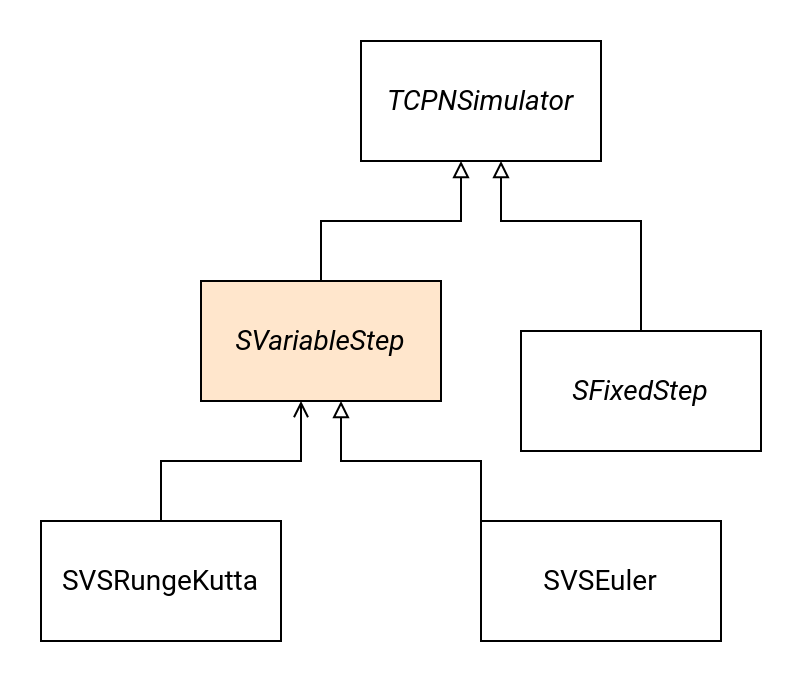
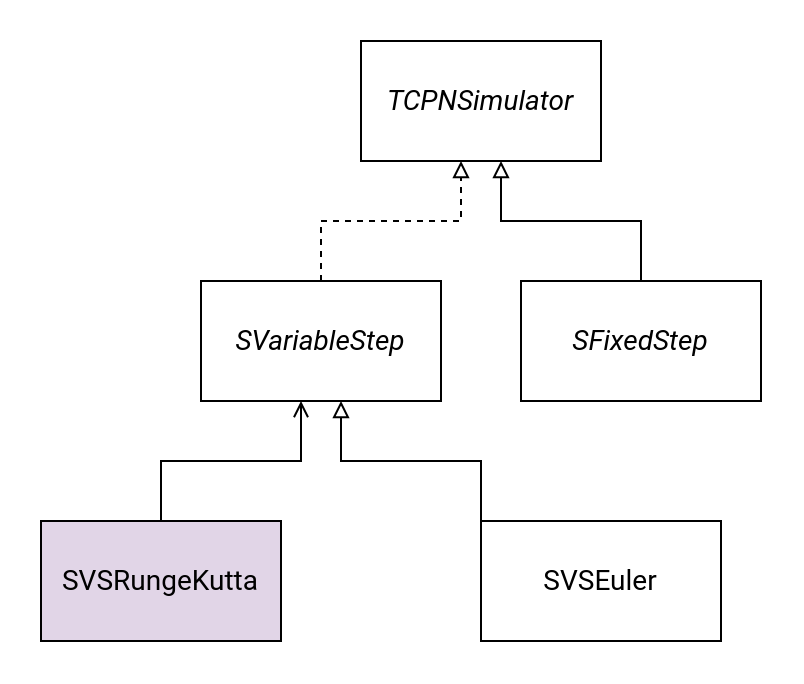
edge "SVariableStep" -> "TCPNSimulator": style solid -> dashed
node "SVariableStep": fillcolor #ffe6cc -> #ffffff
node "SFixedStep": moved (641, 391) -> (641, 341)
node "SVSRungeKutta": fillcolor #ffffff -> #e1d5e7
